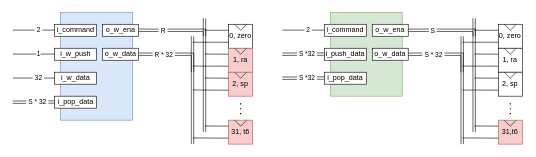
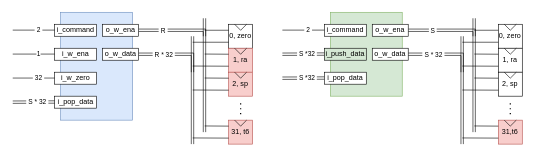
node "i_w_push": label "i_w_push" -> "i_w_ena"
node "i_push_data": fillcolor #ffffff -> #d5e8d4
node "i_w_data": label "i_w_data" -> "i_w_zero"
